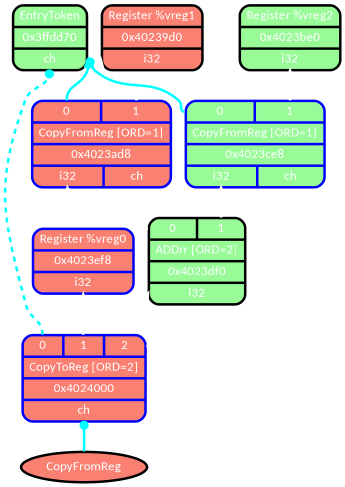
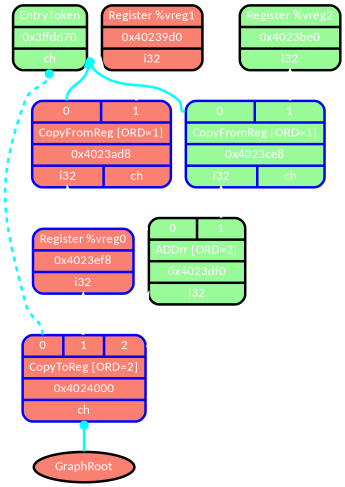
node "CopyFromReg": label "CopyFromReg" -> "GraphRoot"
